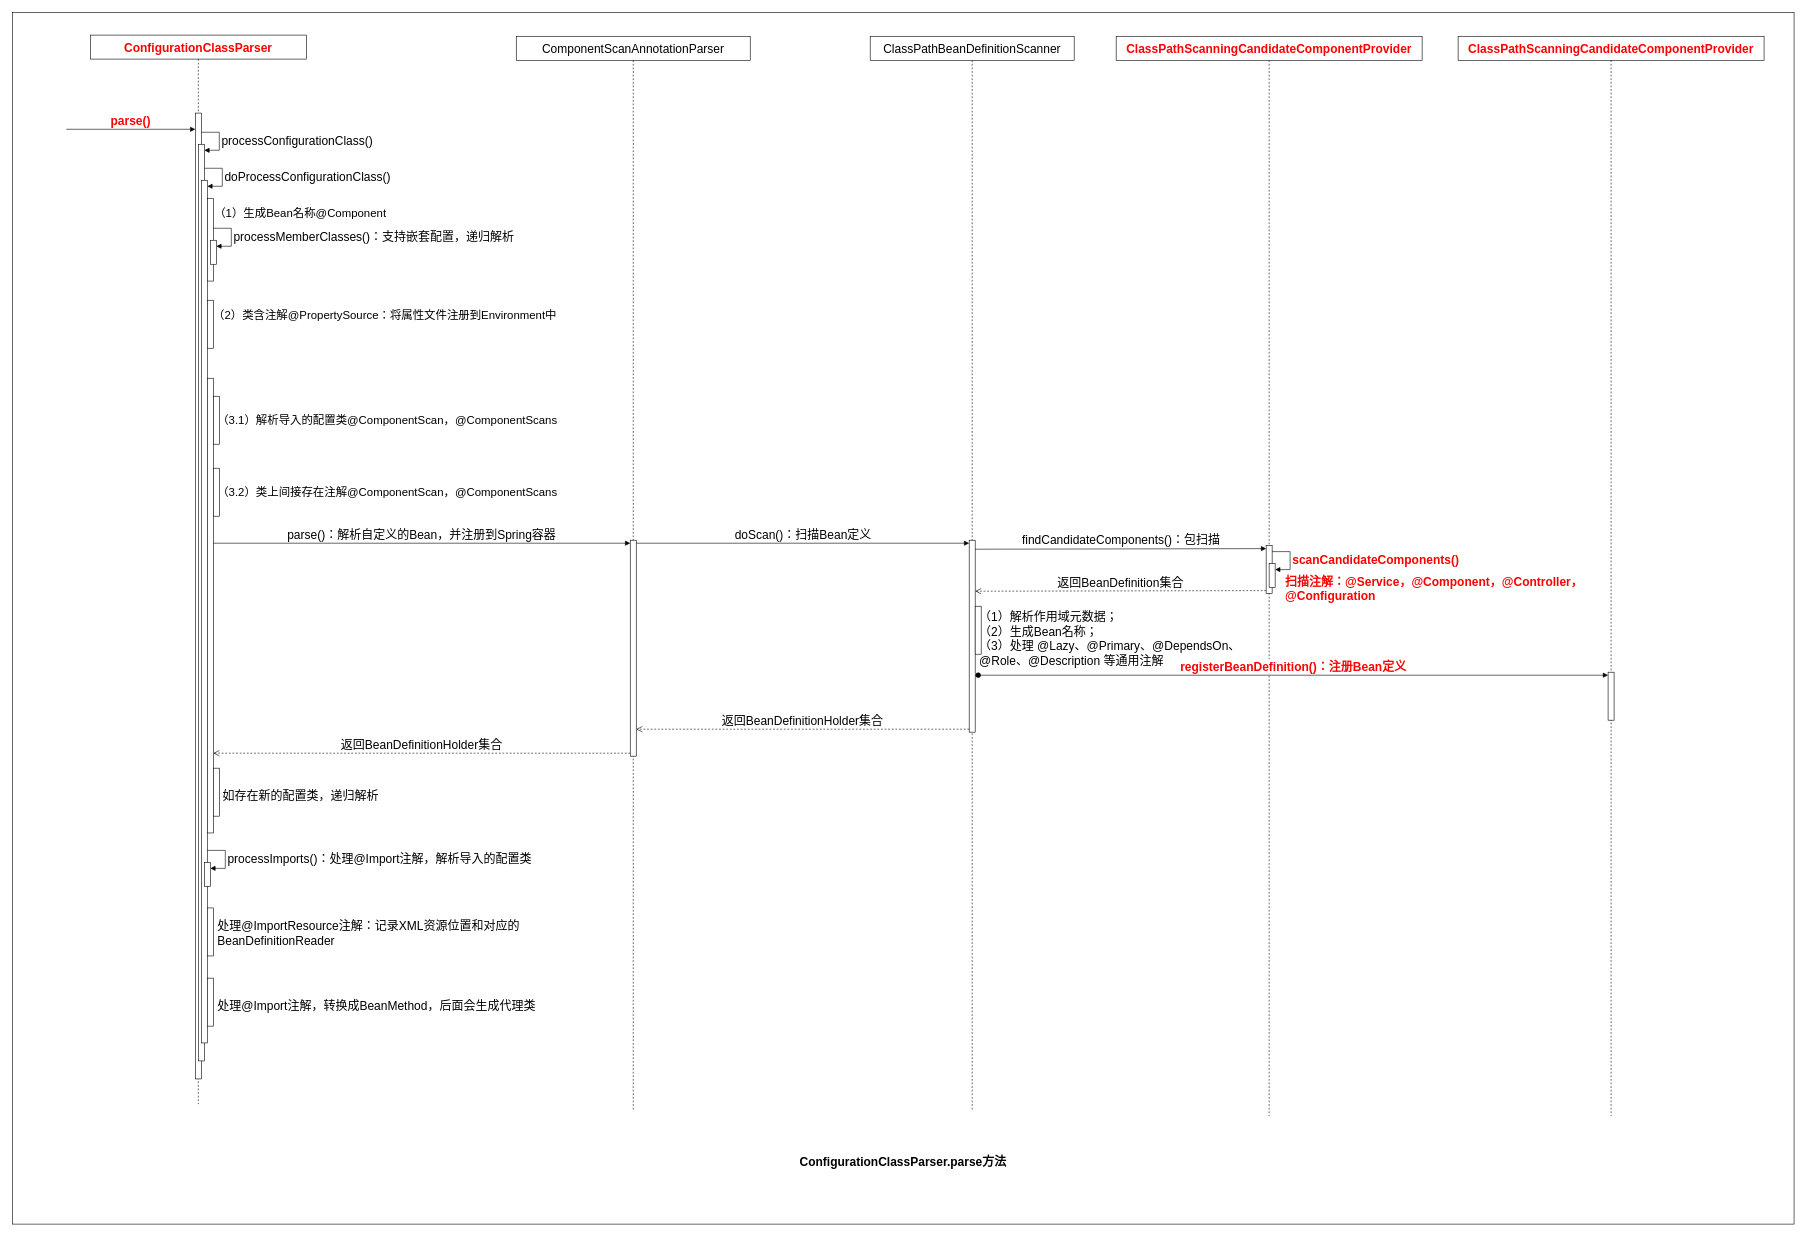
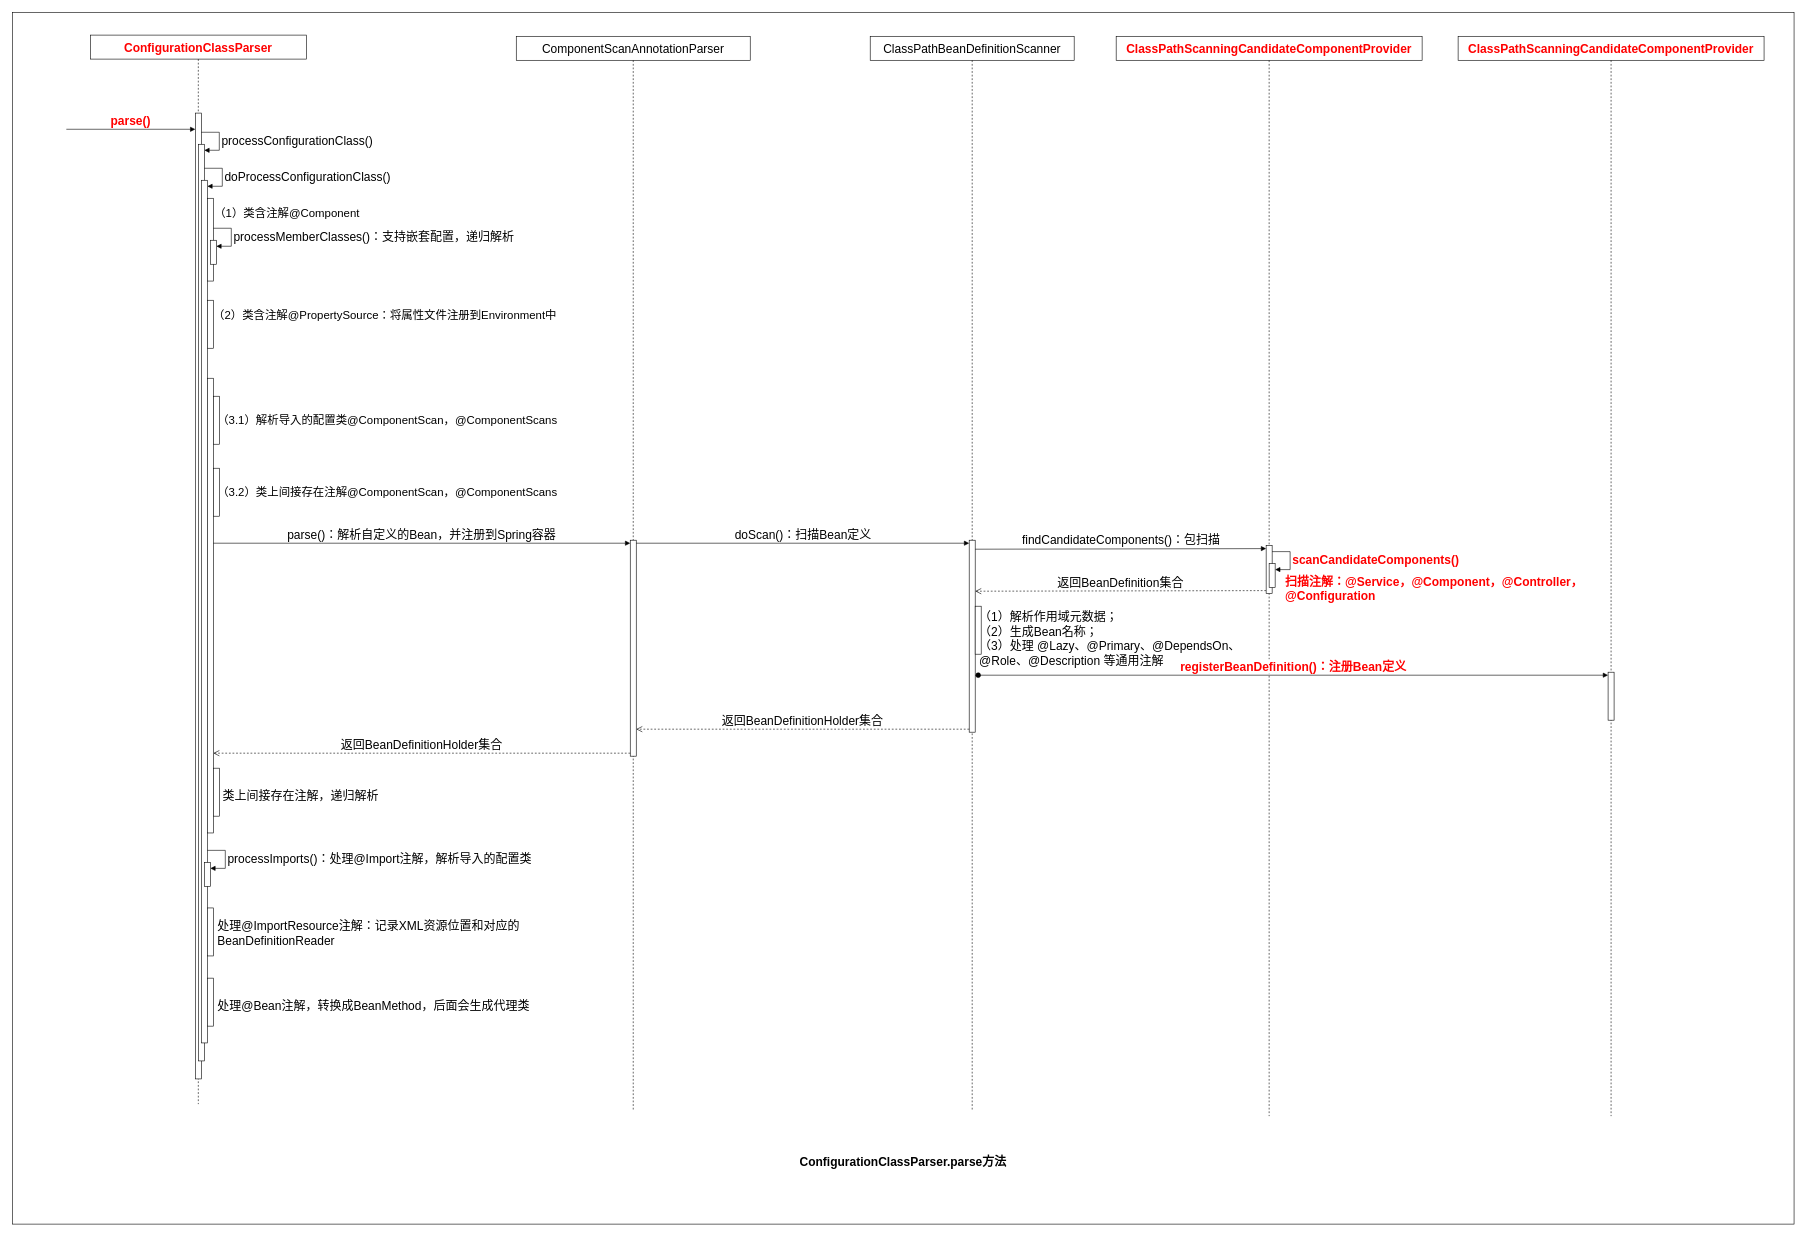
node "（1）生成Bean名称@Component": label "（1）生成Bean名称@Component" -> "（1）类含注解@Component"
node "如存在新的配置类，递归解析": label "如存在新的配置类，递归解析" -> "类上间接存在注解，递归解析"
node "处理@Import注解，转换成BeanMethod，后面会生成代理类": label "处理@Import注解，转换成BeanMethod，后面会生成代理类" -> "处理@Bean注解，转换成BeanMethod，后面会生成代理类"
